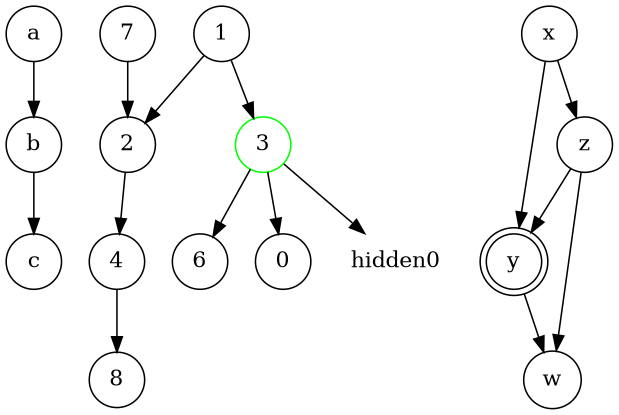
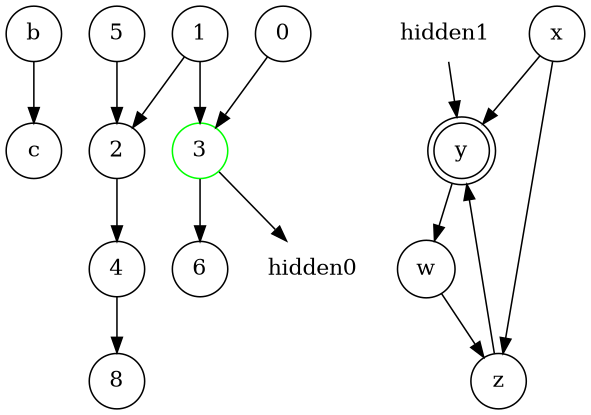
node "a": removed
node "7": label "7" -> "5"
node "hidden1": added
edge "3" -> "0": reversed
edge "z" -> "w": reversed
